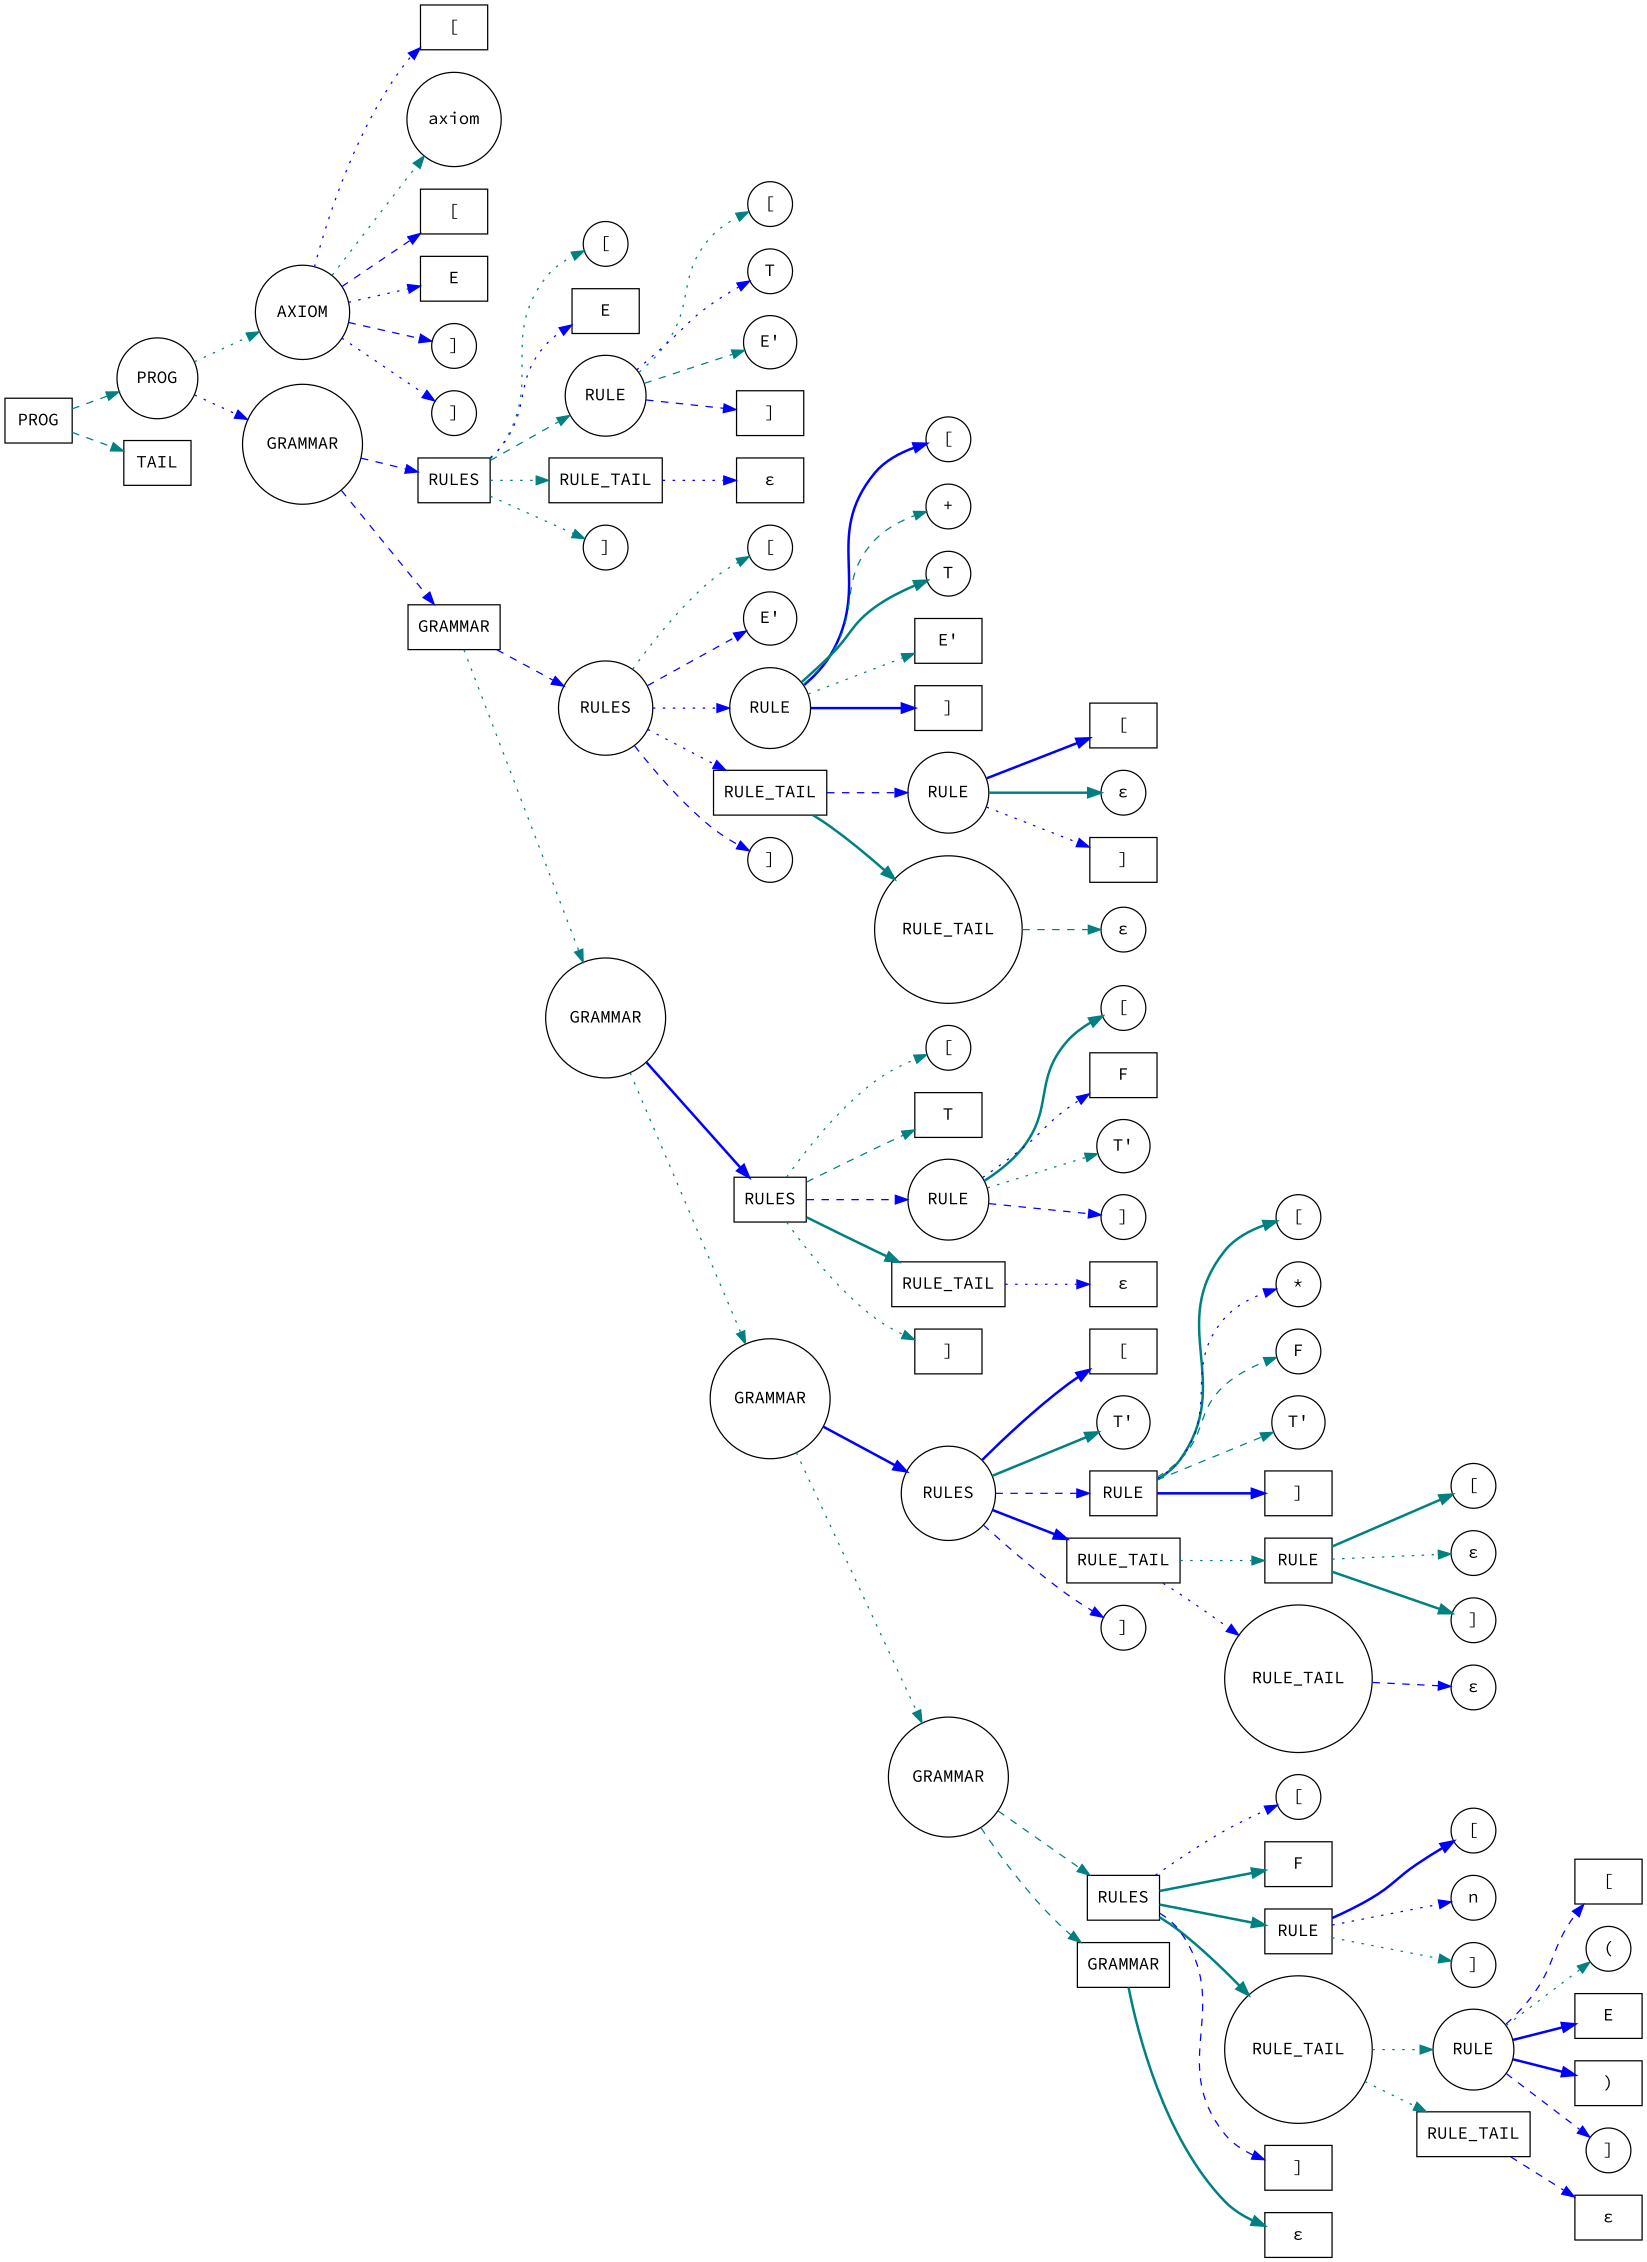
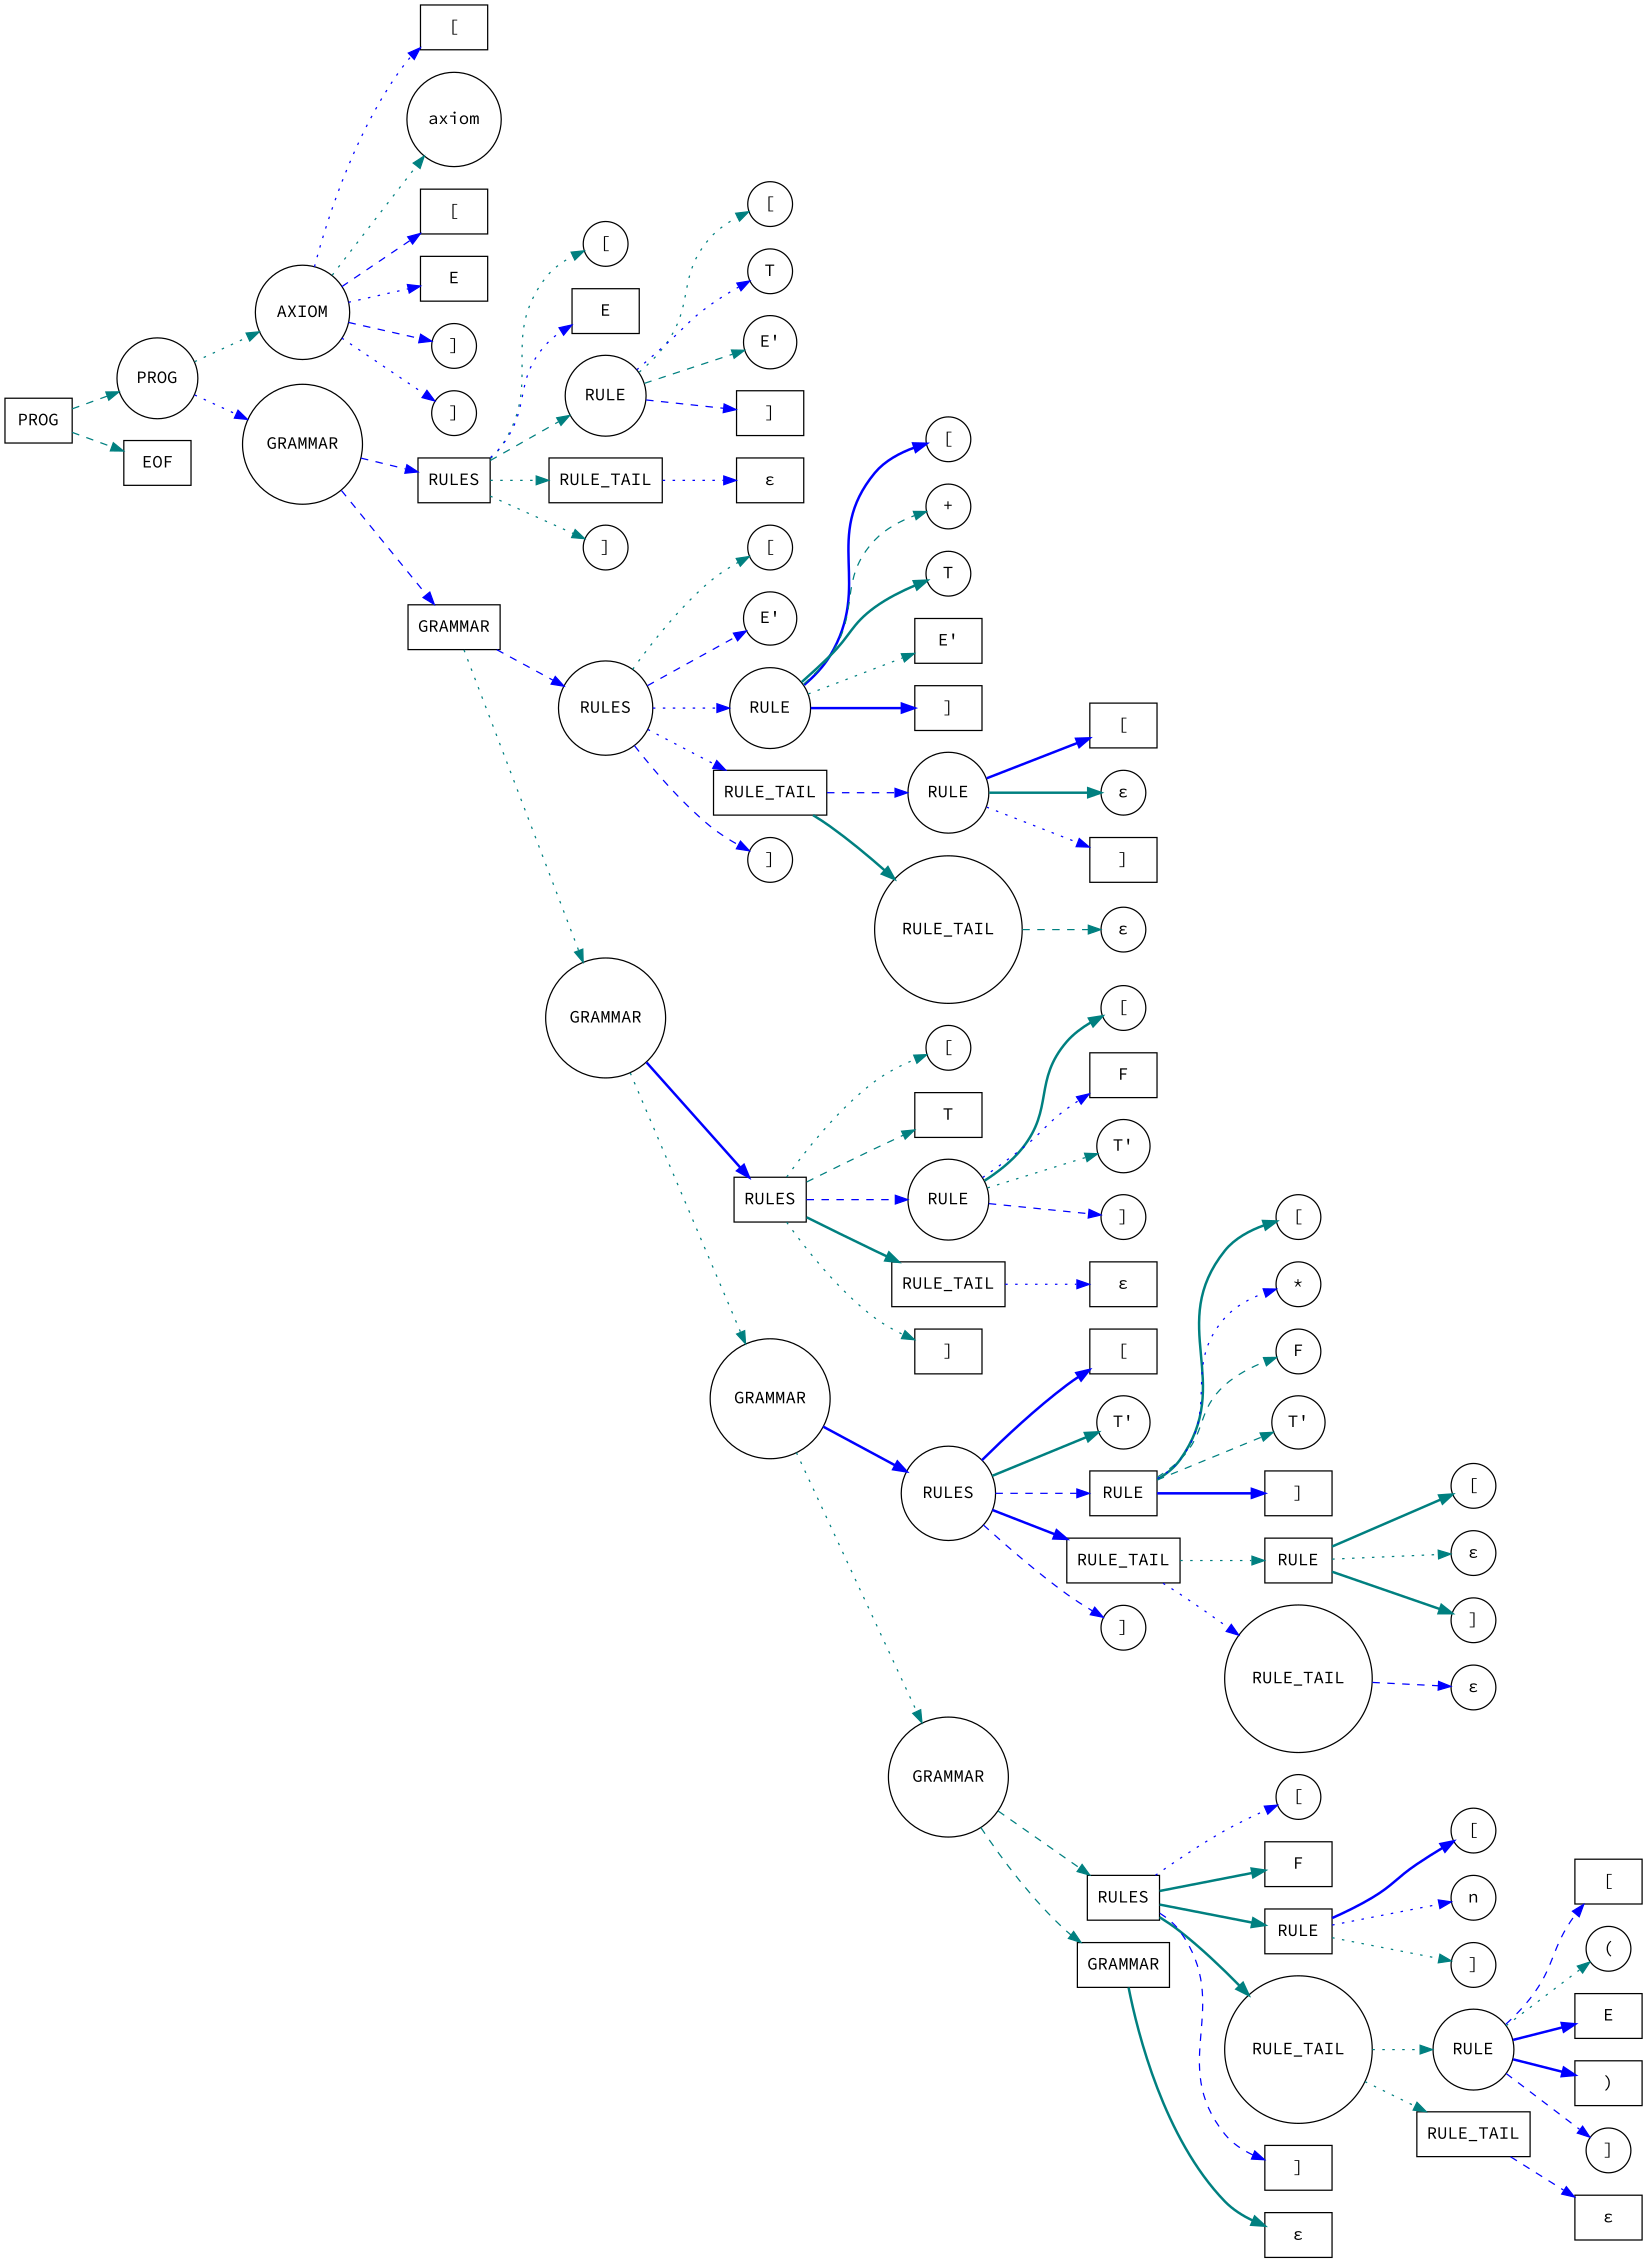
node "TAIL": label "TAIL" -> "EOF"
